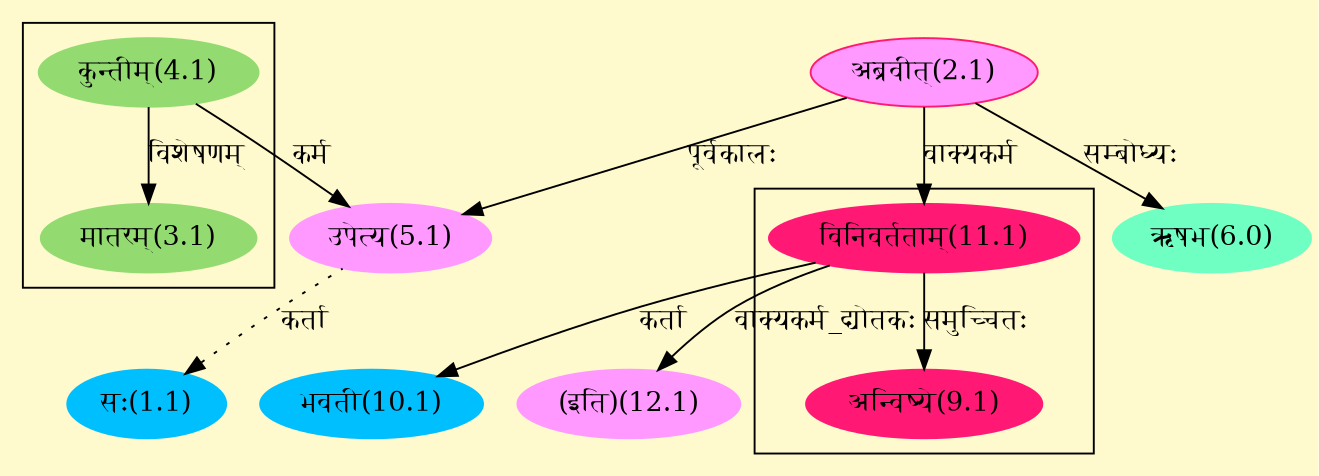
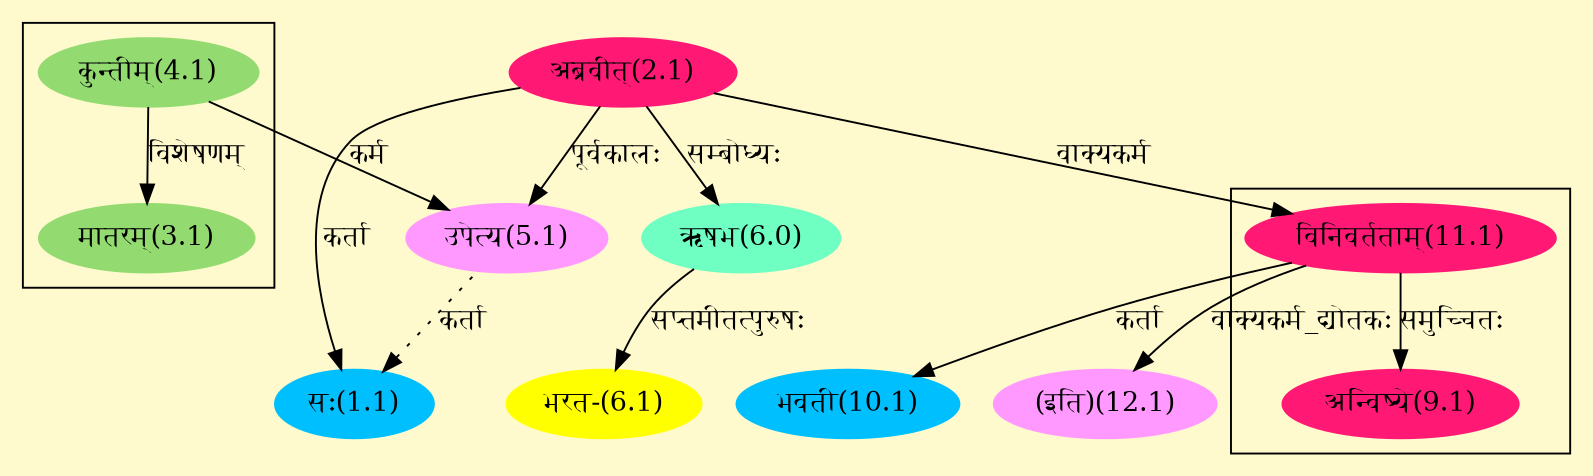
node "अब्रवीत्(2.1)": fillcolor #ff99ff -> #ff1975
edge "अब्रवीत्(2.1)" -> "सः(1.1)": added, label "कर्ता"
node "भरत-(6.1)": added
